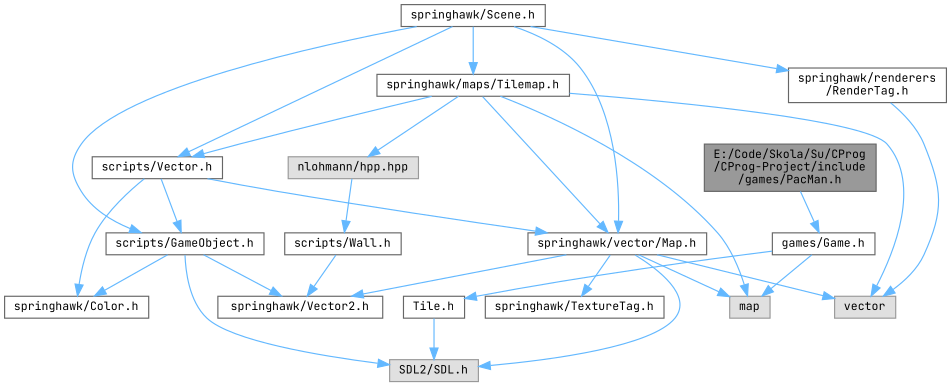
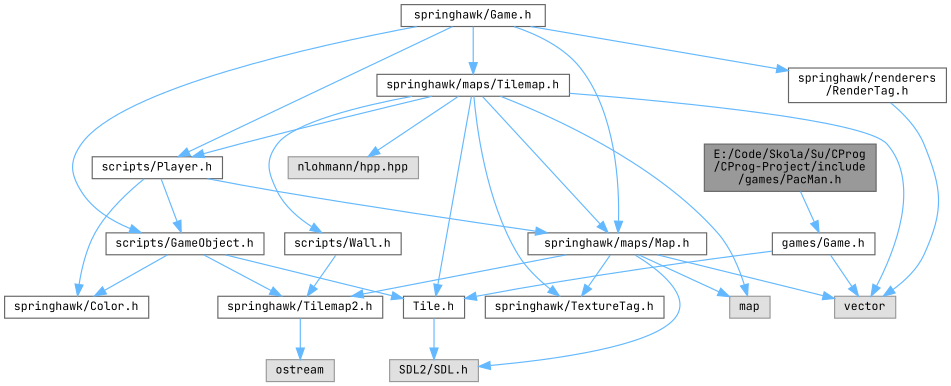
node "springhawk/Scene.h": label "springhawk/Scene.h" -> "springhawk/Game.h"
node "scripts/Vector.h": label "scripts/Vector.h" -> "scripts/Player.h"
edge "springhawk/maps/Tilemap.h" -> "Tile.h": added
edge "nlohmann/hpp.hpp" -> "scripts/Wall.h": now "springhawk/maps/Tilemap.h" -> "scripts/Wall.h"
edge "springhawk/maps/Tilemap.h" -> "springhawk/TextureTag.h": added
node "springhawk/vector/Map.h": label "springhawk/vector/Map.h" -> "springhawk/maps/Map.h"
edge "games/Game.h" -> "map": now "games/Game.h" -> "vector"
node "springhawk/Vector2.h": label "springhawk/Vector2.h" -> "springhawk/Tilemap2.h"
edge "scripts/GameObject.h" -> "SDL2/SDL.h": now "scripts/GameObject.h" -> "Tile.h"
node "ostream": added
